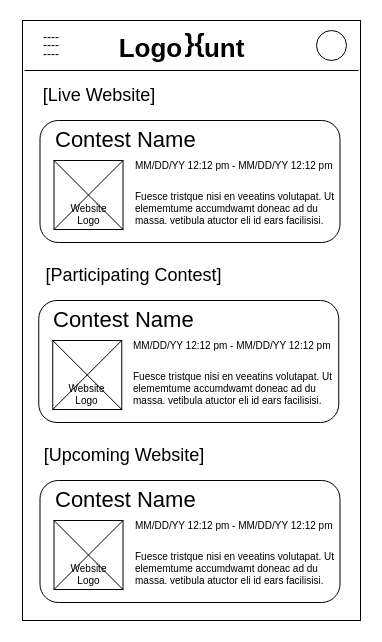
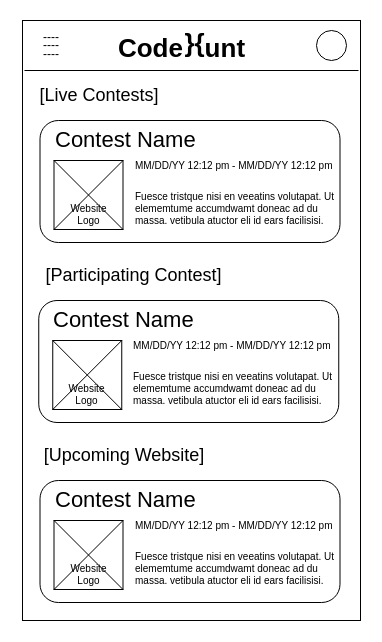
node "Logo unt": label "Logo unt" -> "Code unt"
node "[Live Website]": label "[Live Website]" -> "[Live Contests]"
